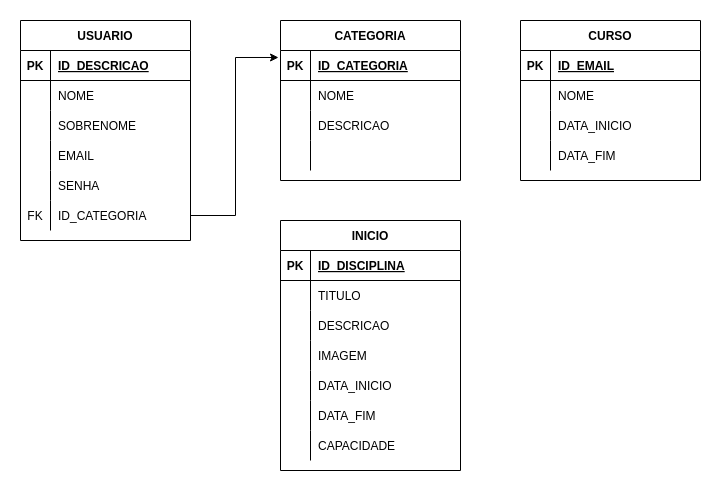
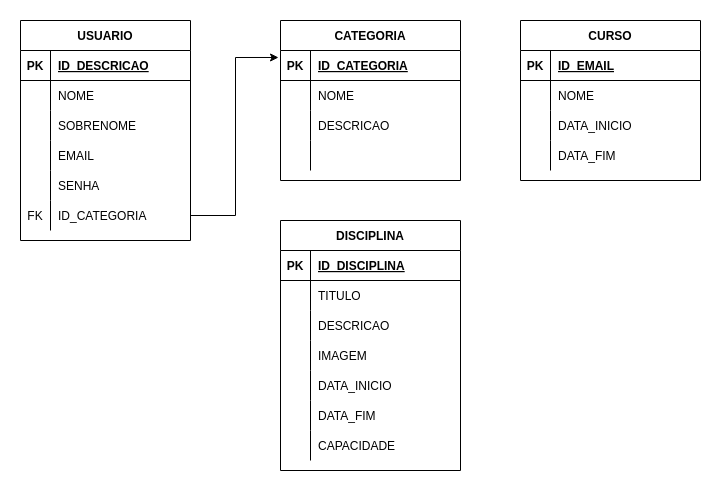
node "INICIO": label "INICIO" -> "DISCIPLINA"
